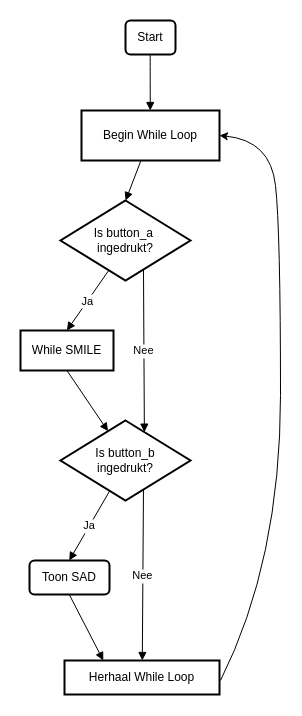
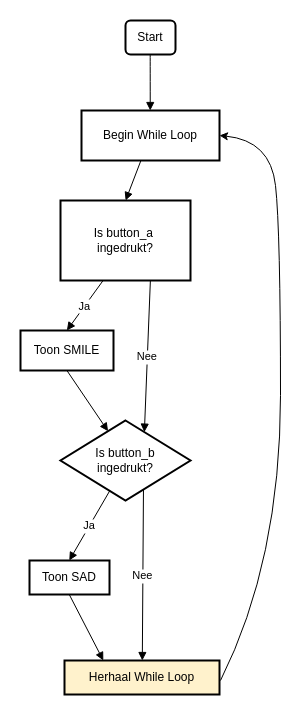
node "Is button_a ingedrukt?": shape diamond -> rectangle
node "While SMILE": label "While SMILE" -> "Toon SMILE"
node "Toon SAD": shape rounded rectangle -> rectangle
node "Herhaal While Loop": fillcolor #ffffff -> #fff2cc
